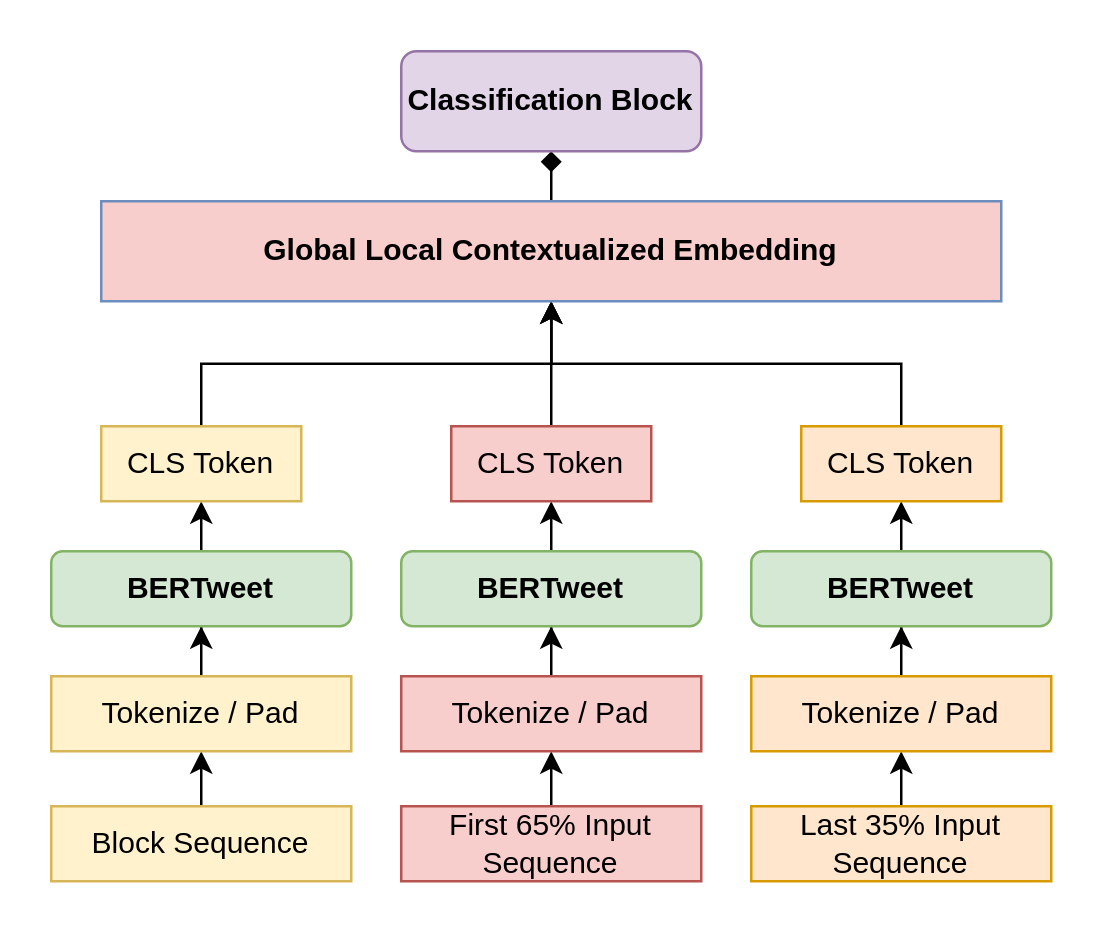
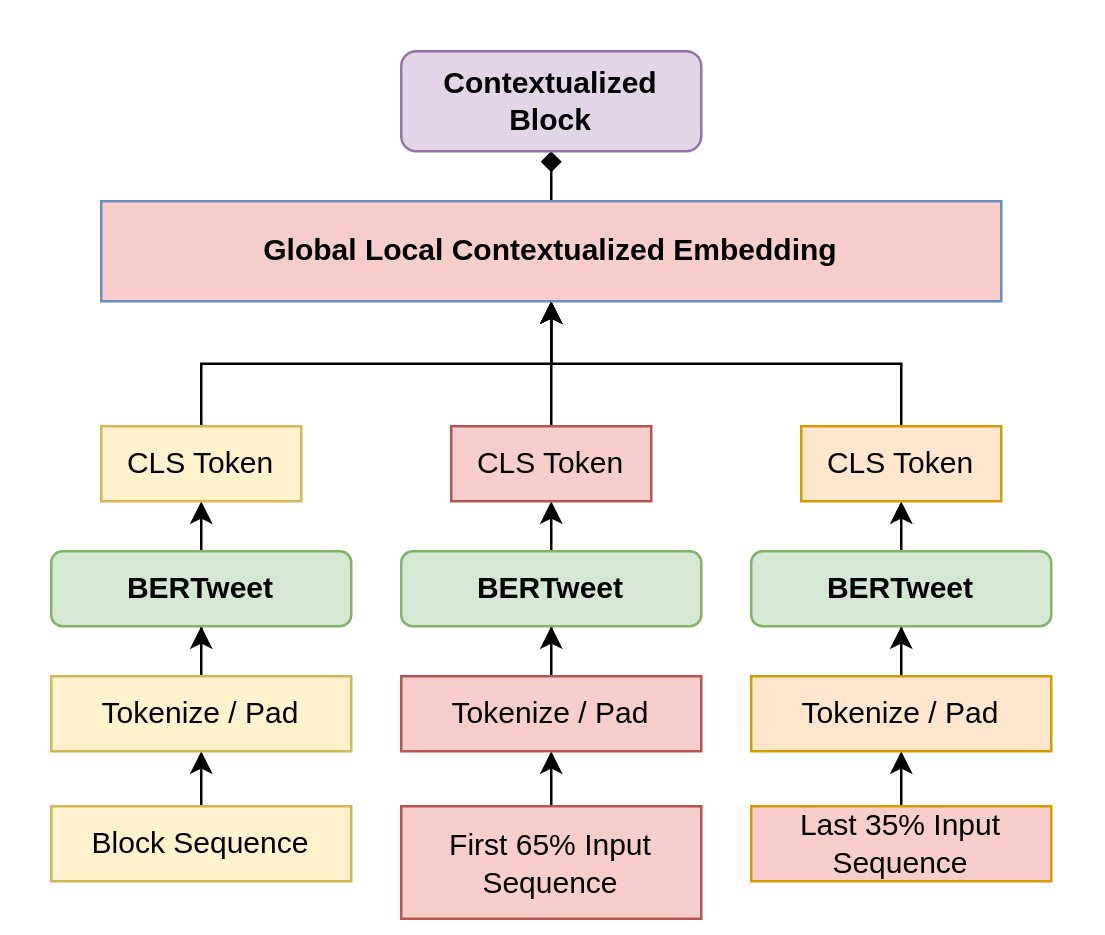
node "Classification Block": label "Classification Block" -> "Contextualized Block"
node "First 65% Input Sequence": size 300x75 -> 300x113
node "Last 35% Input Sequence": fillcolor #ffe6cc -> #f8cecc
